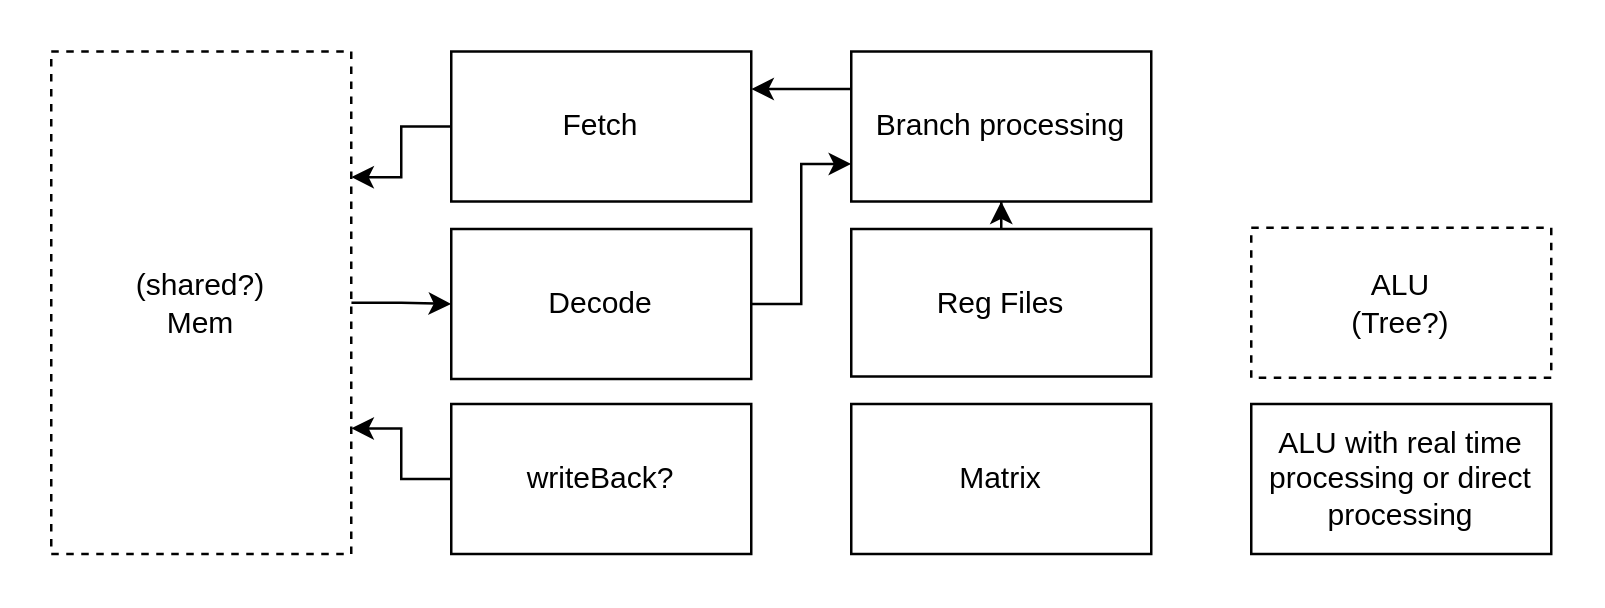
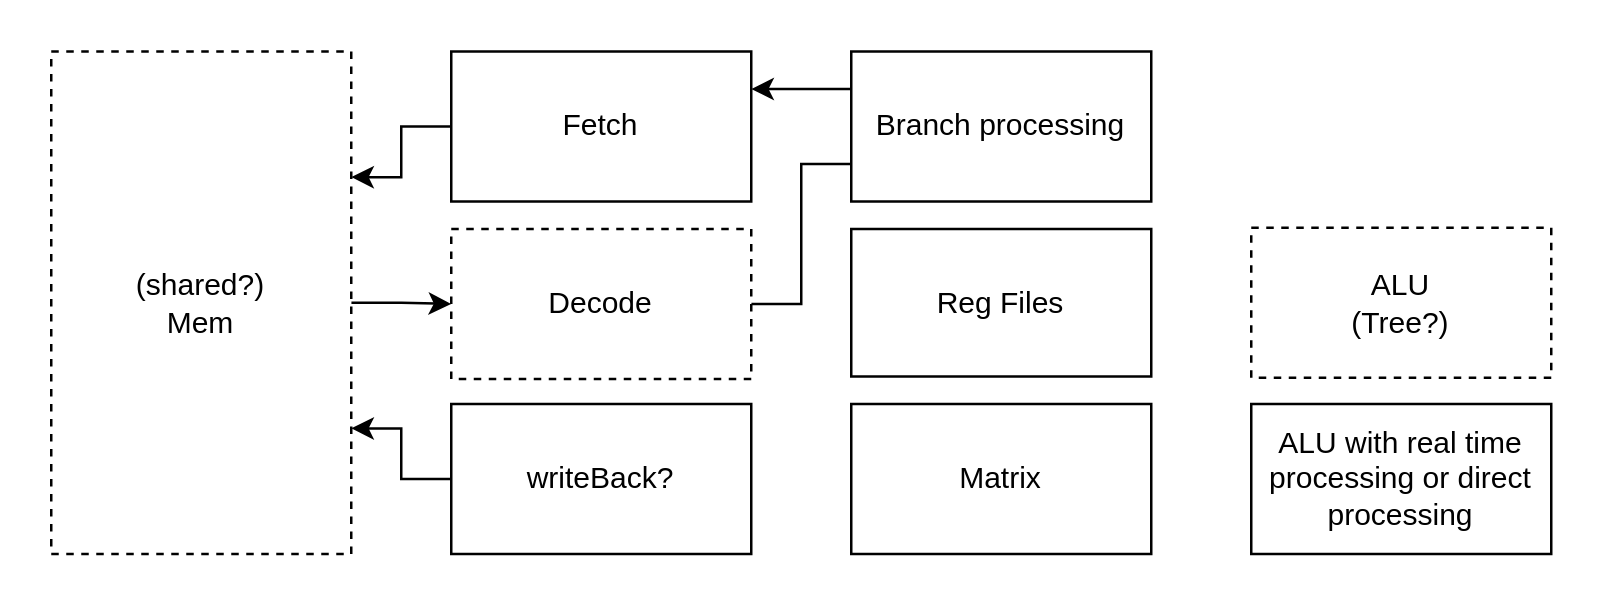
edge "Decode" -> "Branch processing": arrowhead classic -> none
edge "Reg Files" -> "Branch processing": removed
node "Decode": style solid -> dashed
